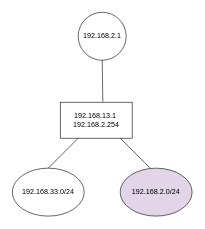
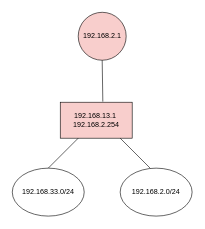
node "192.168.2.1": fillcolor #ffffff -> #f8cecc
node "192.168.13.1 192.168.2.254": fillcolor #ffffff -> #f8cecc
node "192.168.2.0/24": fillcolor #e1d5e7 -> #ffffff
